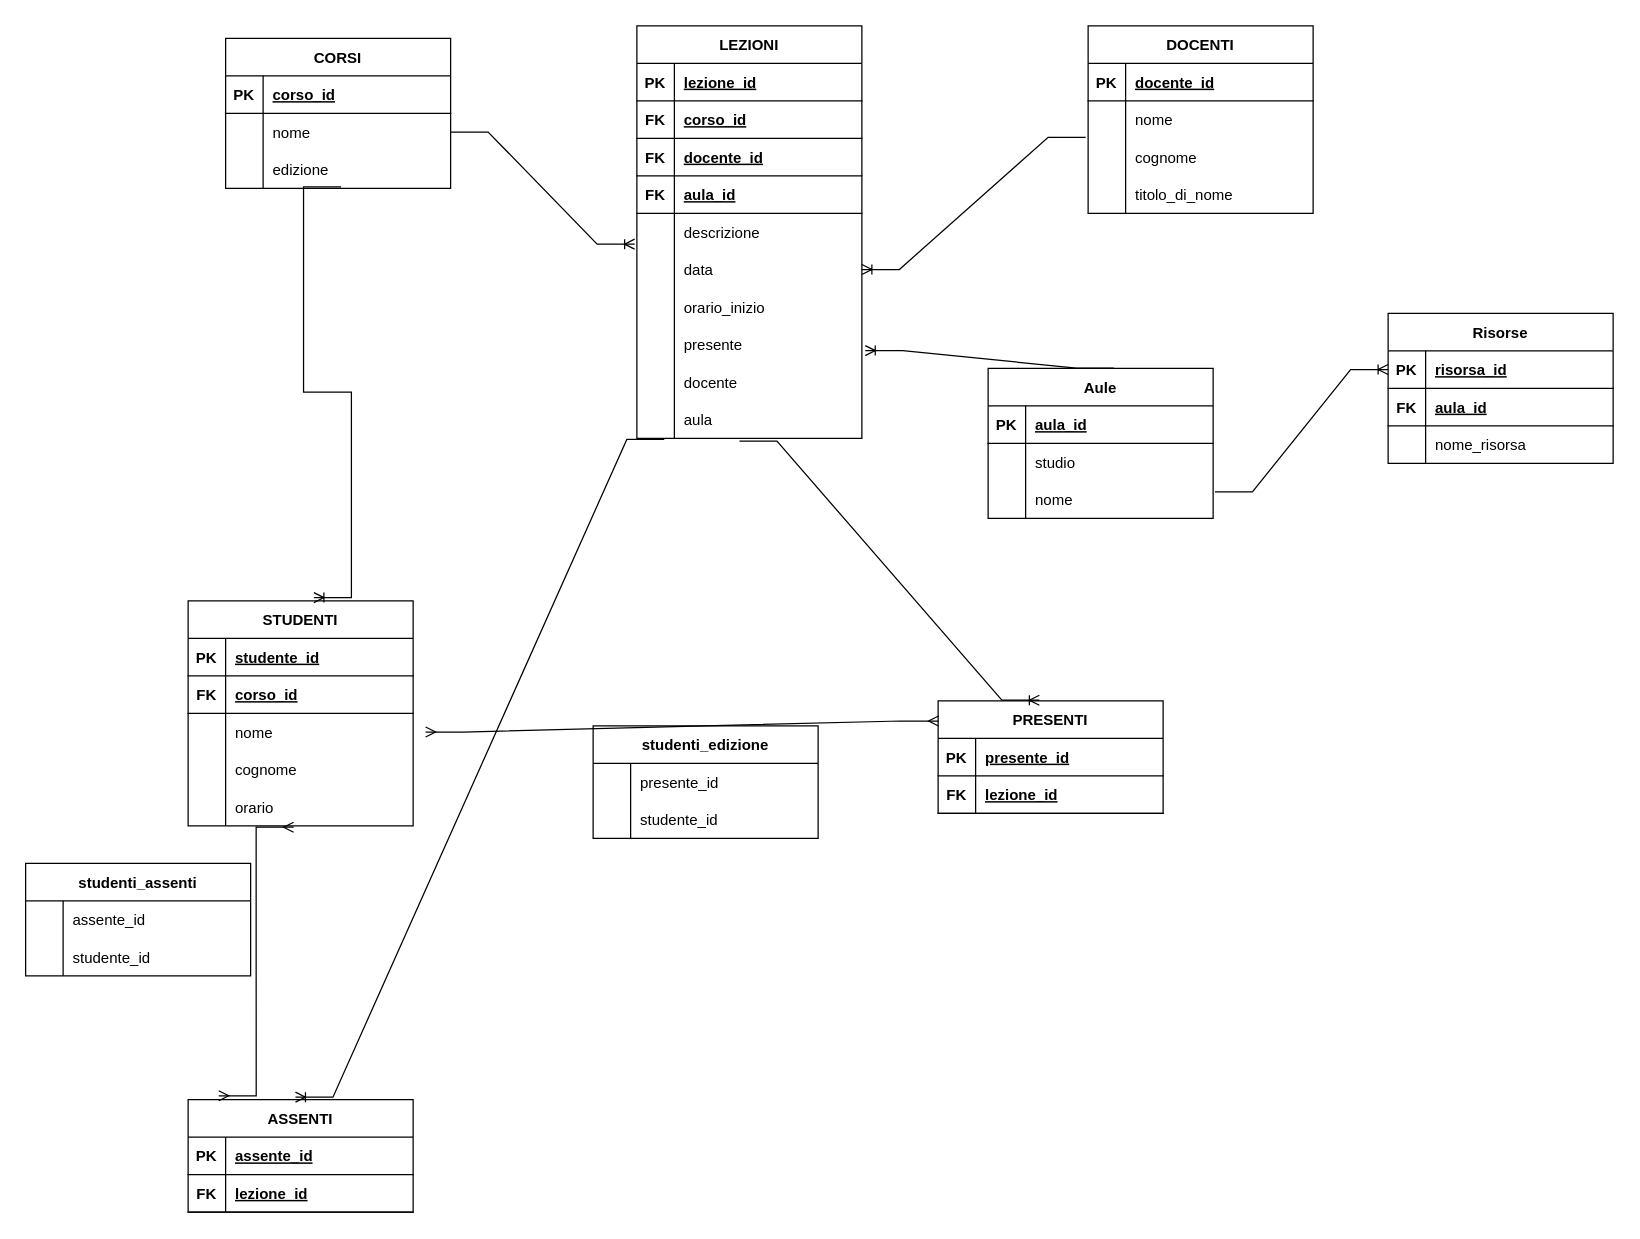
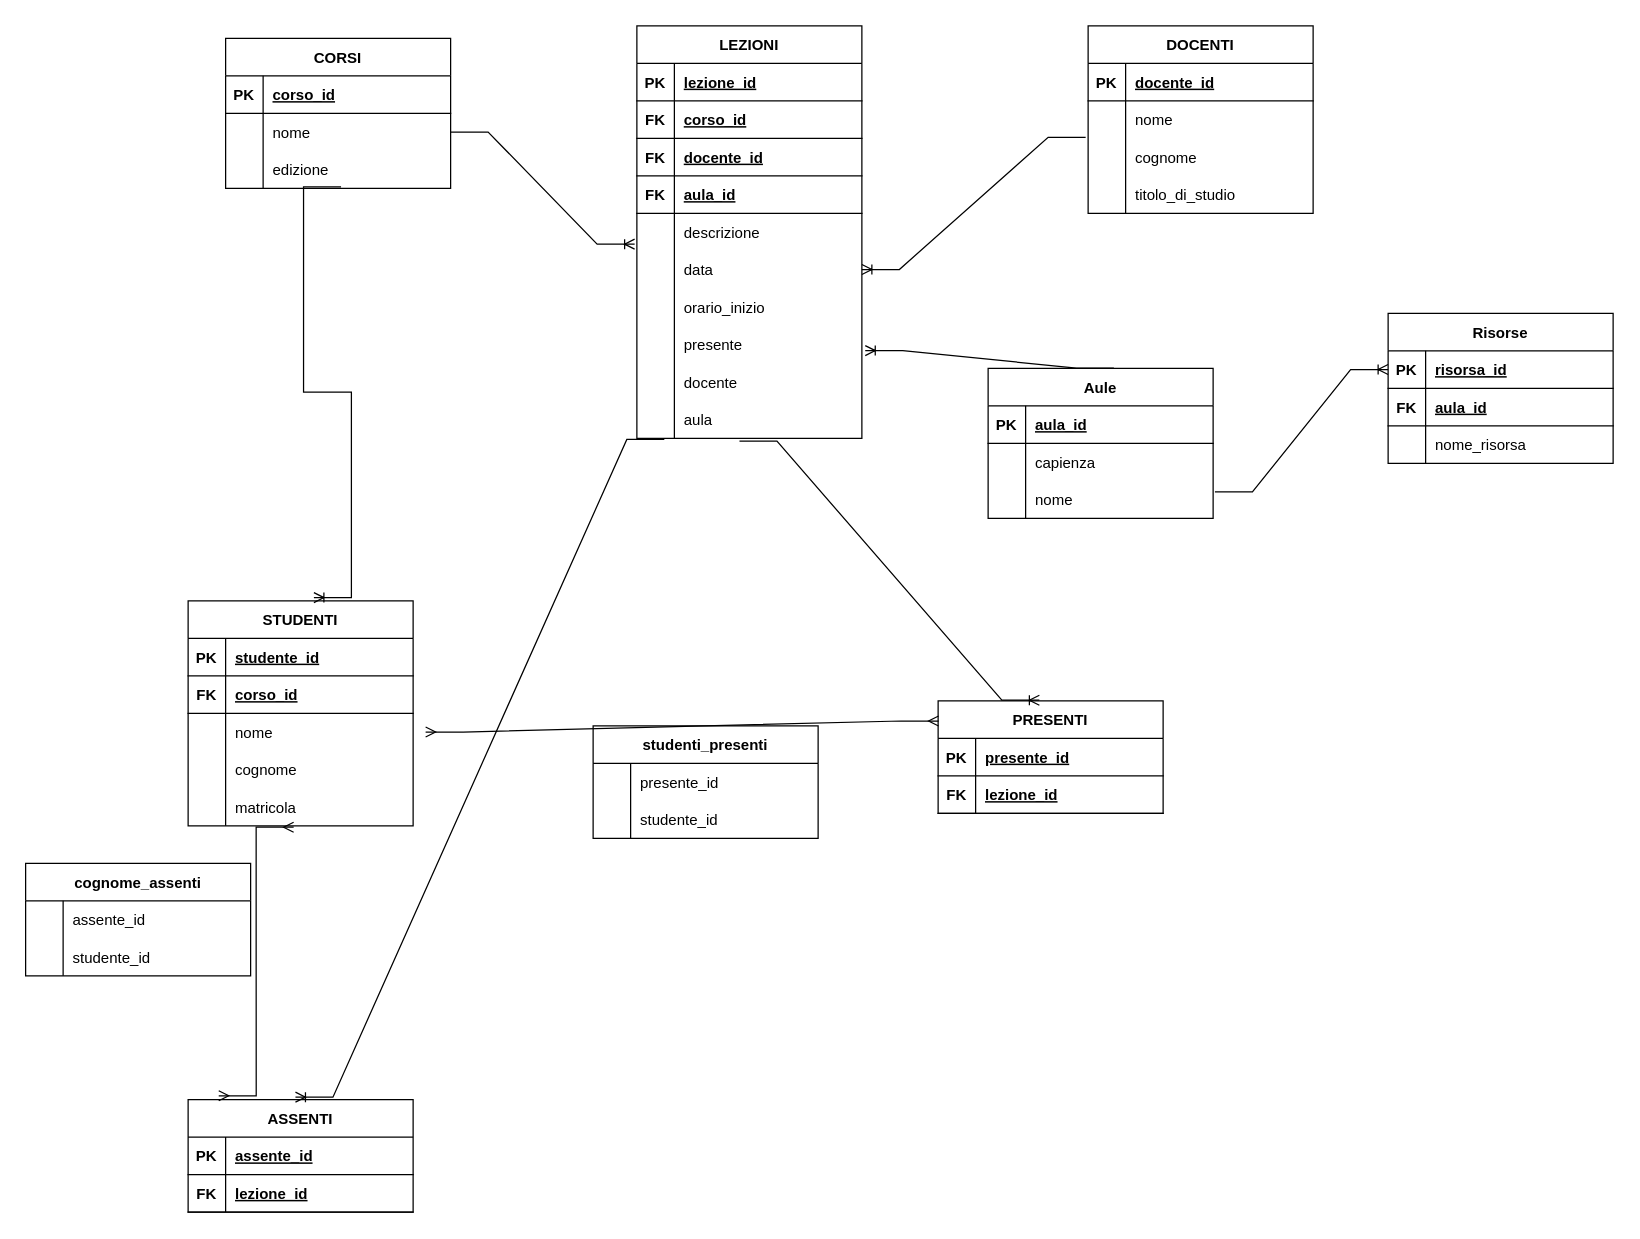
node "titolo_di_nome": label "titolo_di_nome" -> "titolo_di_studio"
node "studio": label "studio" -> "capienza"
node "studenti_edizione": label "studenti_edizione" -> "studenti_presenti"
node "orario": label "orario" -> "matricola"
node "studenti_assenti": label "studenti_assenti" -> "cognome_assenti"
